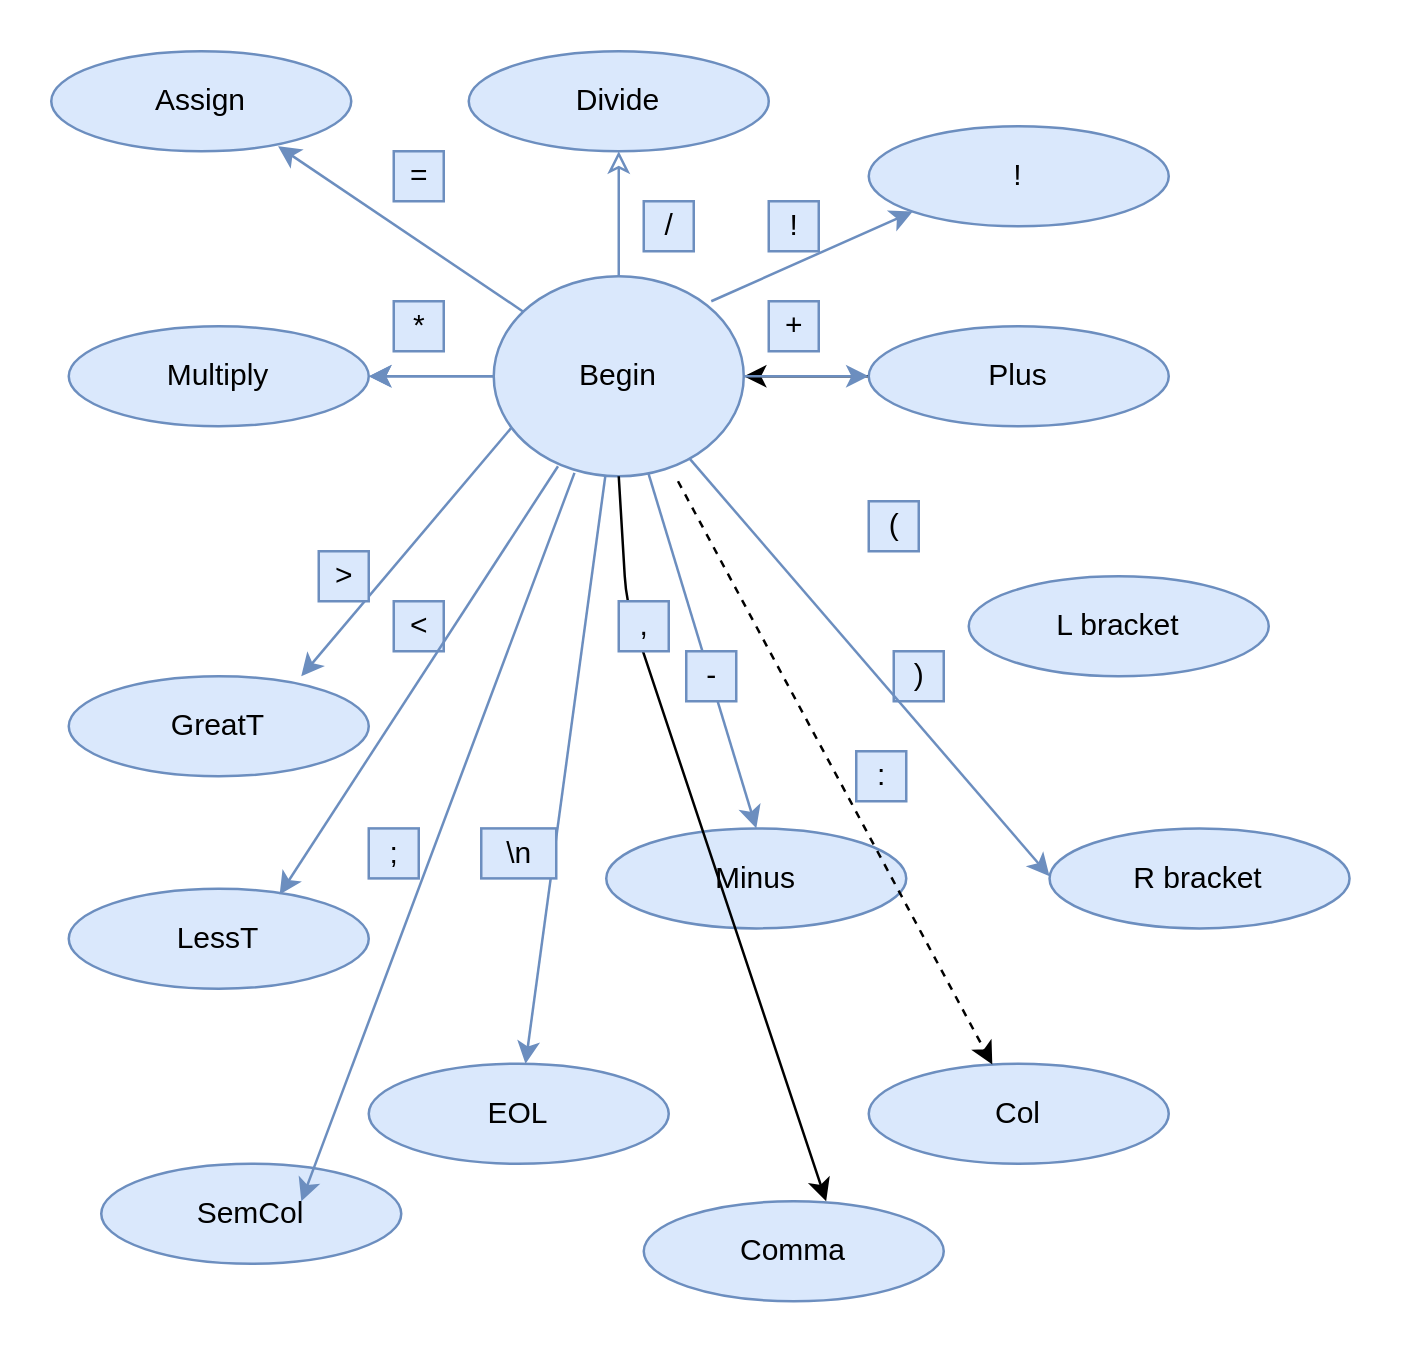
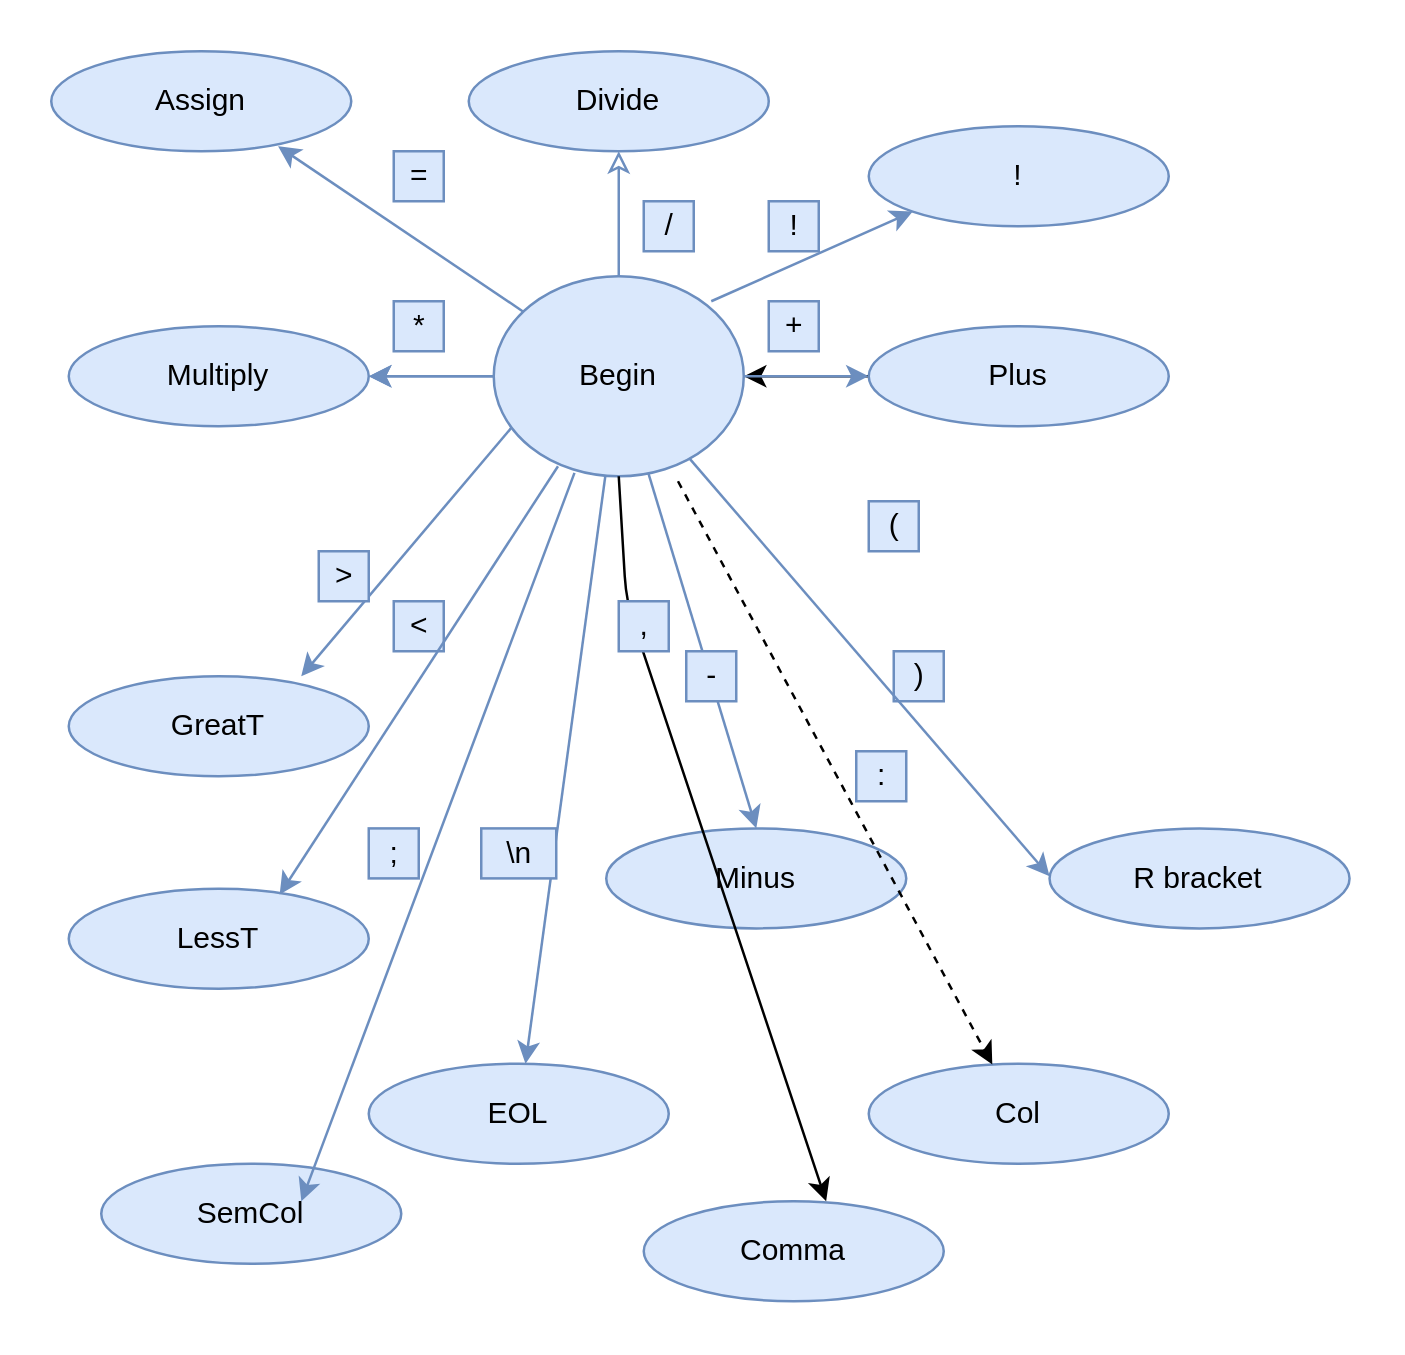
node "L bracket": removed
